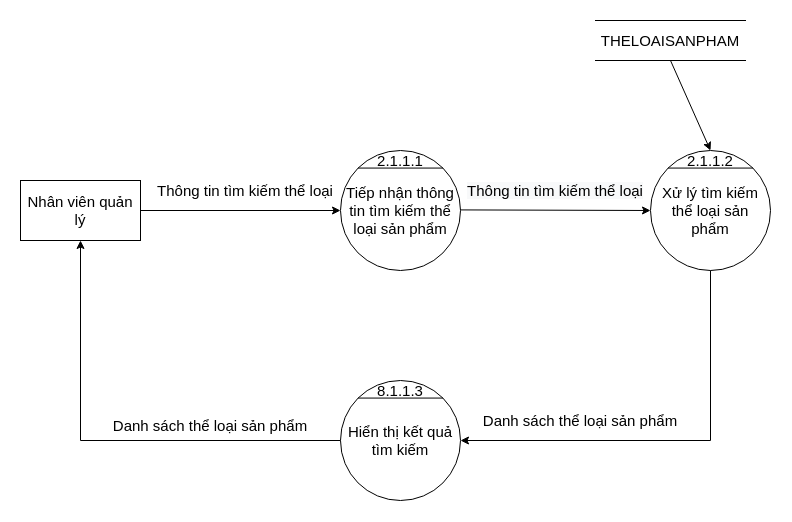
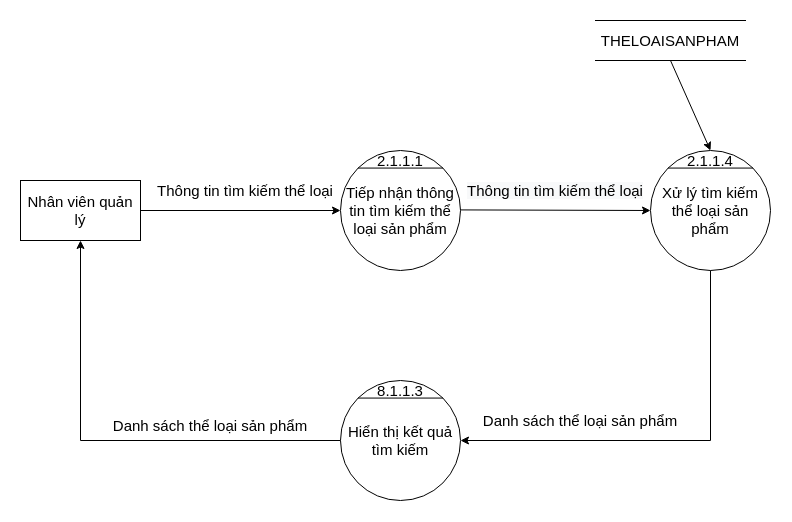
node "2.1.1.2": label "2.1.1.2" -> "2.1.1.4"
